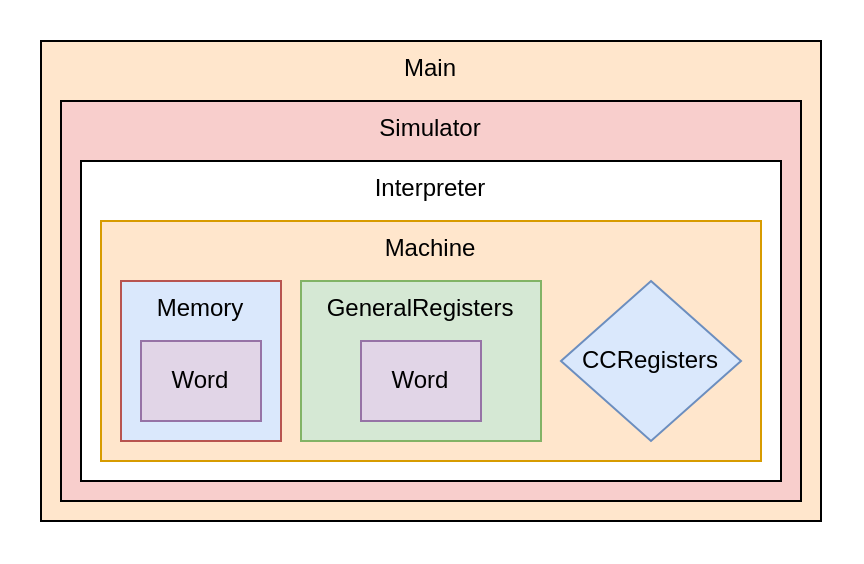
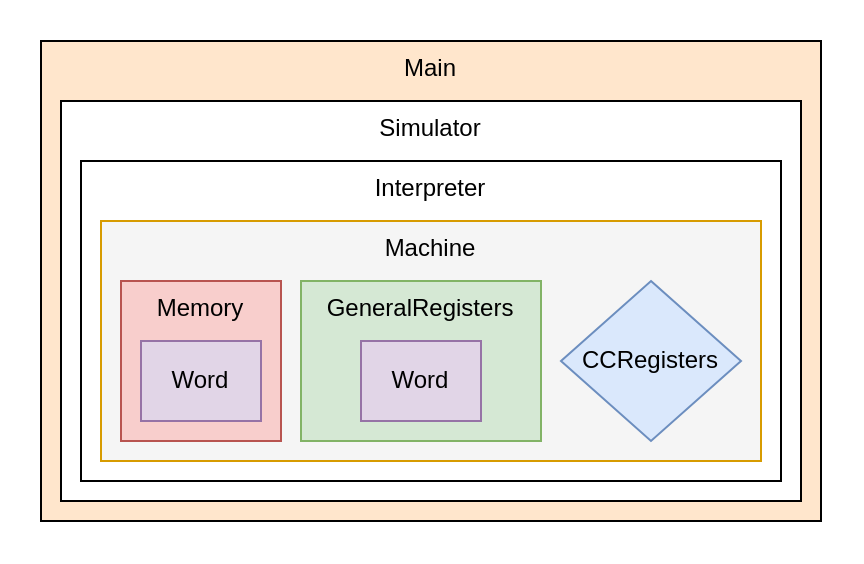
node "Simulator": fillcolor #f8cecc -> #ffffff
node "Machine": fillcolor #ffe6cc -> #f5f5f5
node "Memory": fillcolor #dae8fc -> #f8cecc
